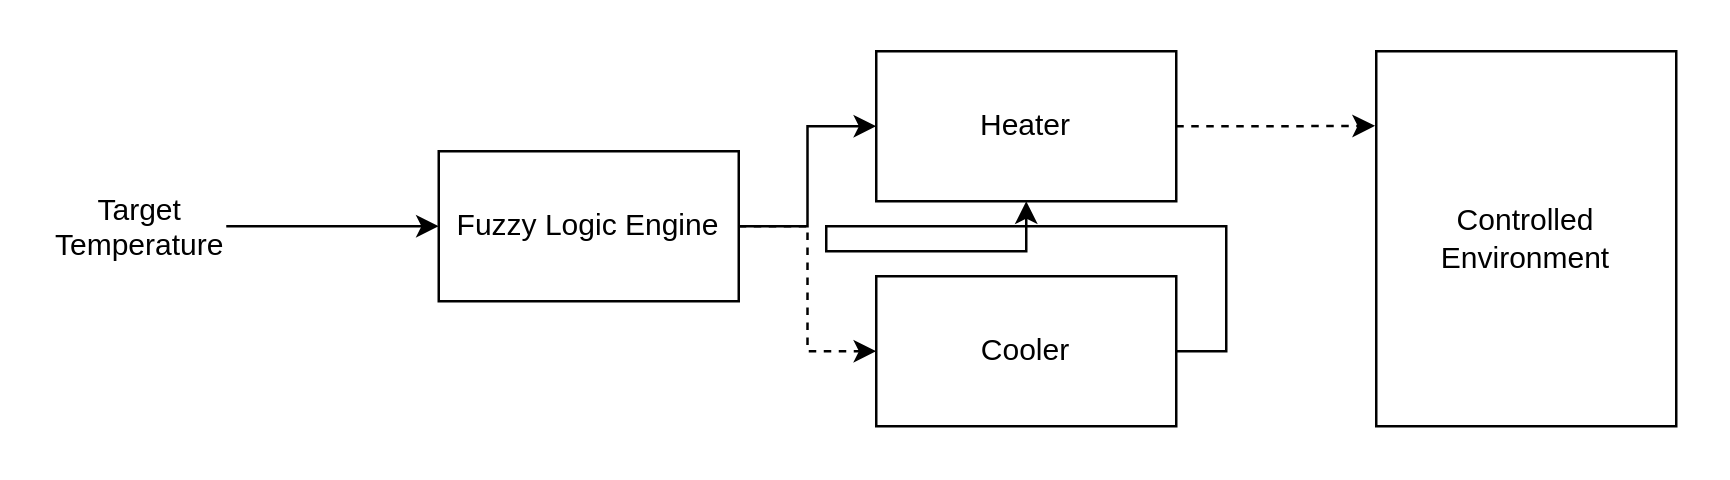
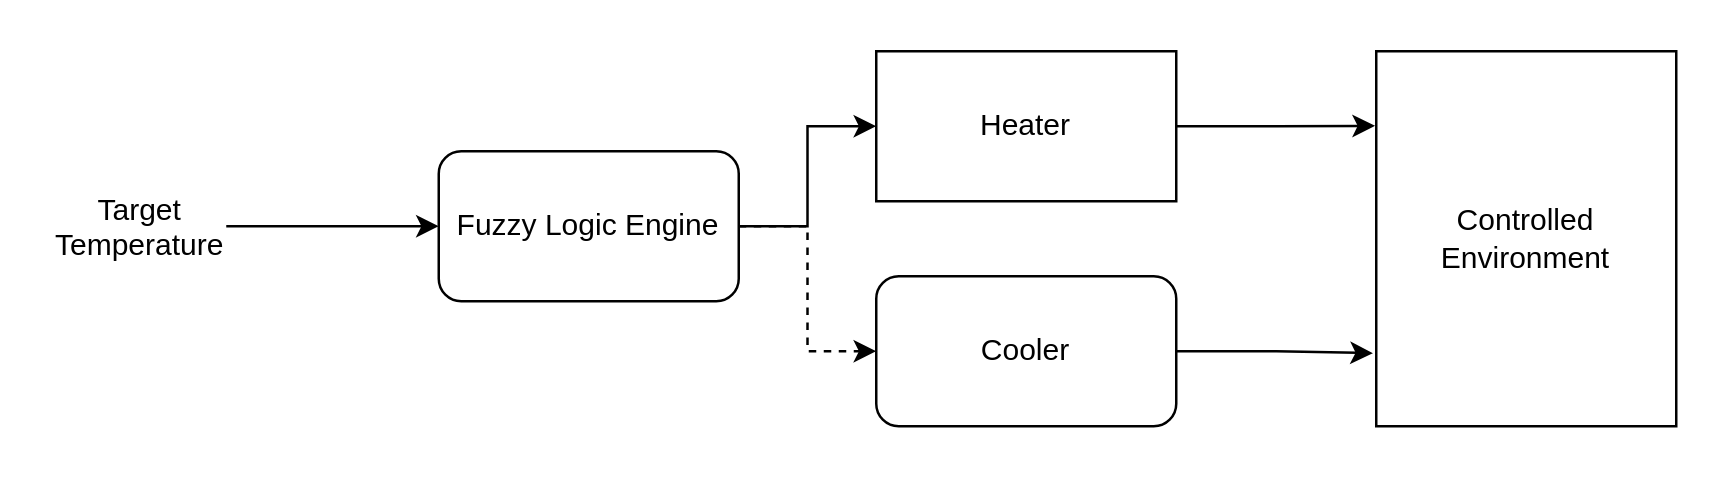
edge "Heater" -> "Controlled Environment": style dashed -> solid
node "Fuzzy Logic Engine": shape rectangle -> rounded rectangle
edge "Cooler" -> "Heater": now "Cooler" -> "Controlled Environment"
node "Cooler": shape rectangle -> rounded rectangle
